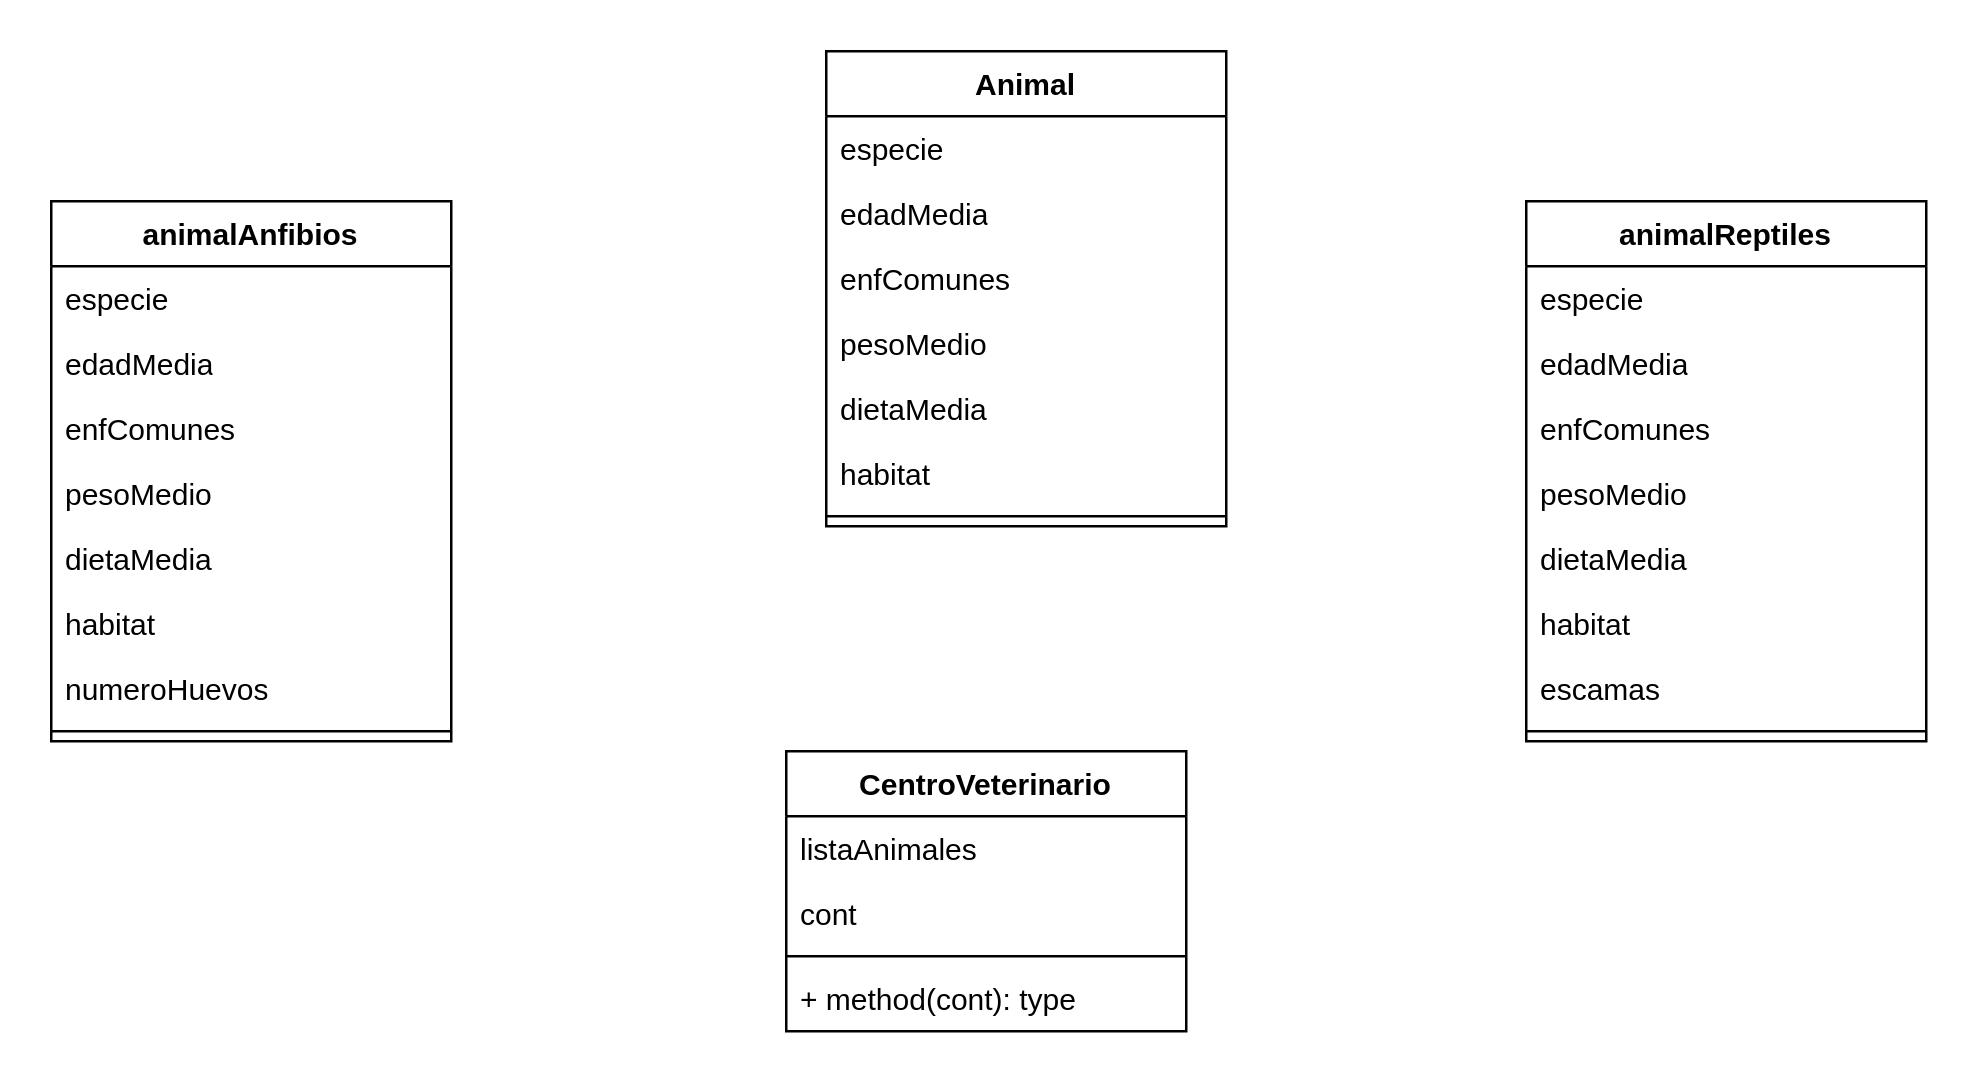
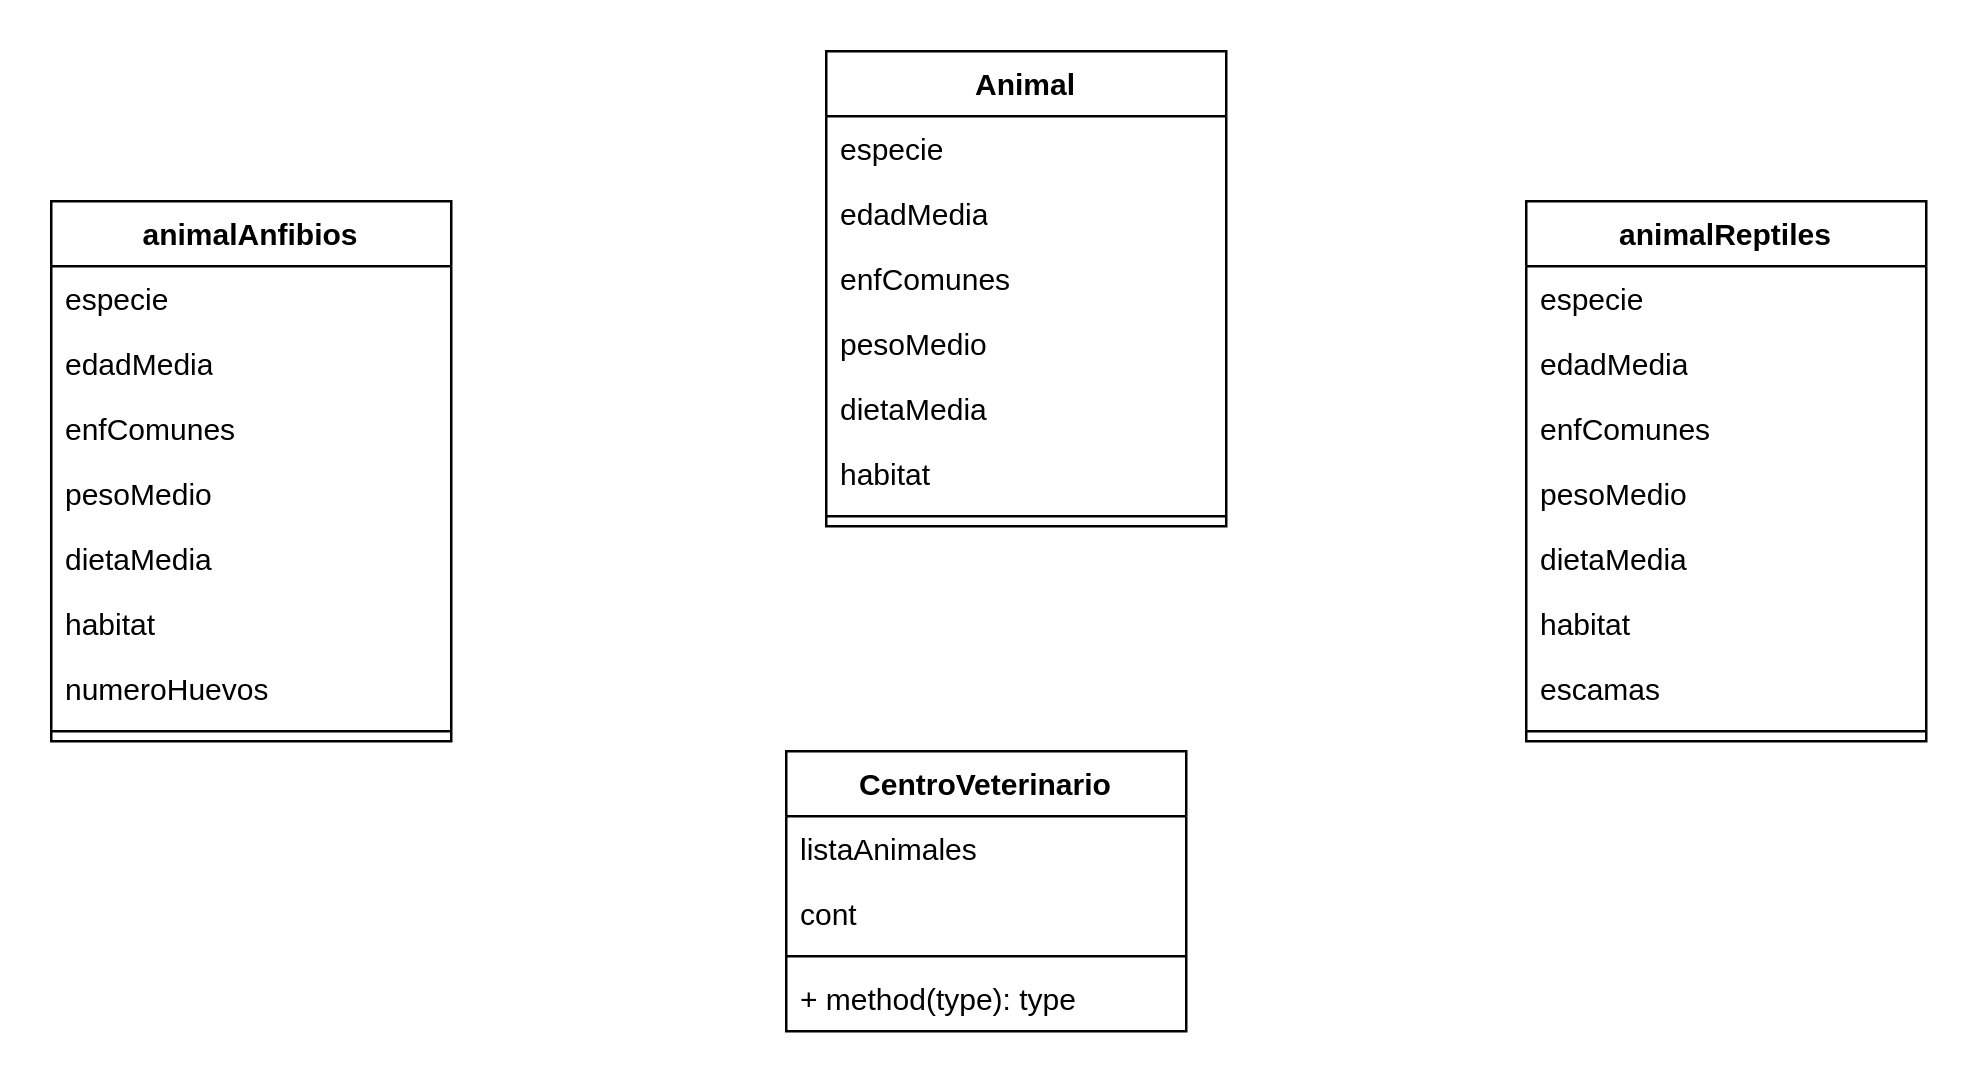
node "+ method(cont): type": label "+ method(cont): type" -> "+ method(type): type"
